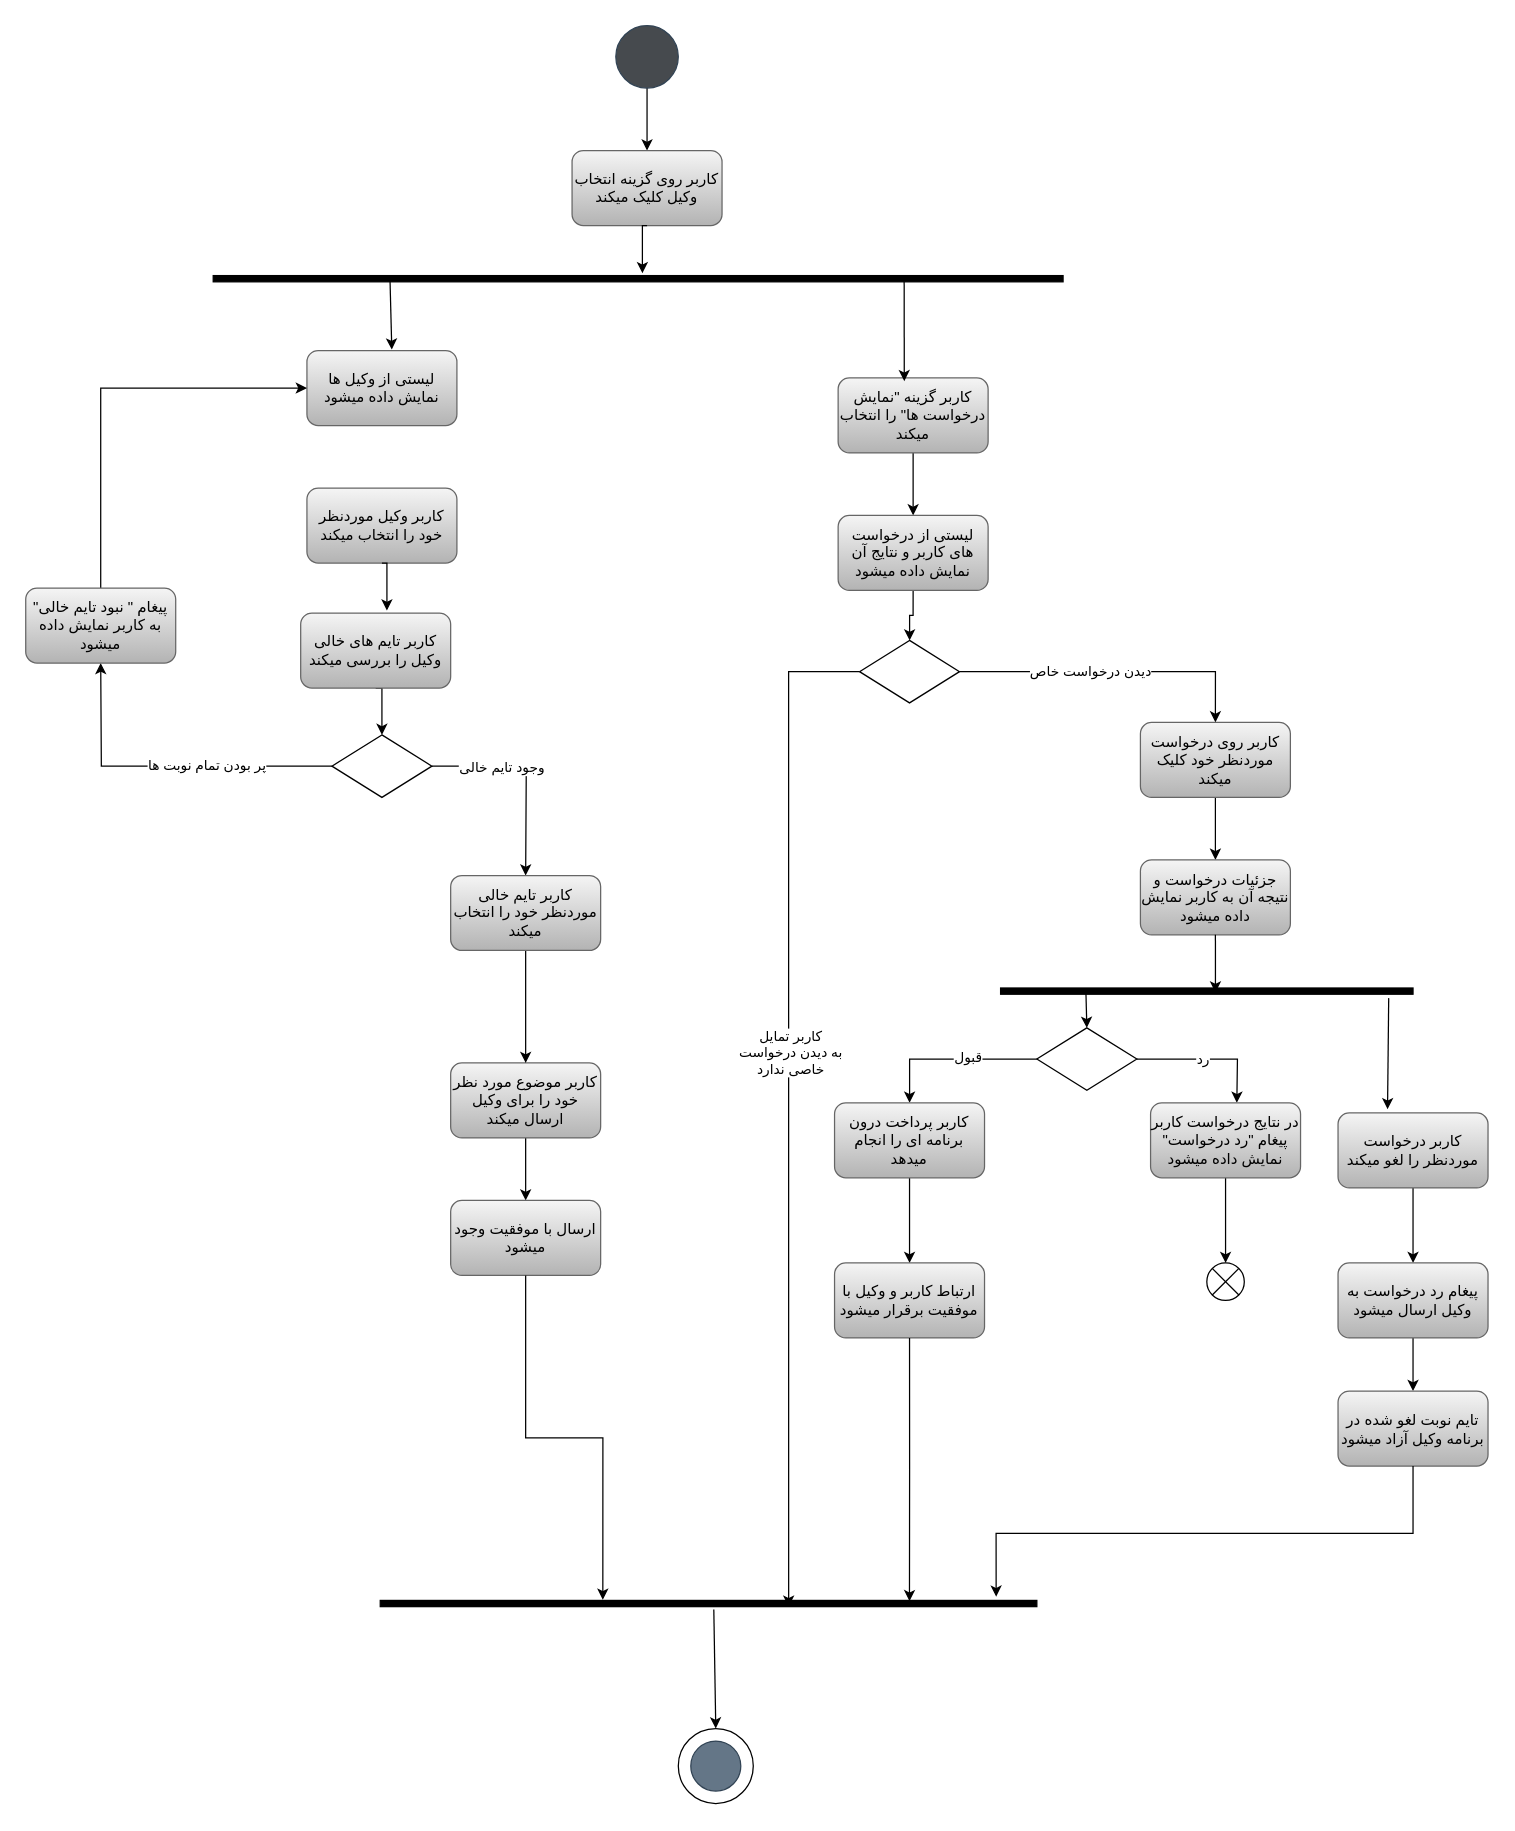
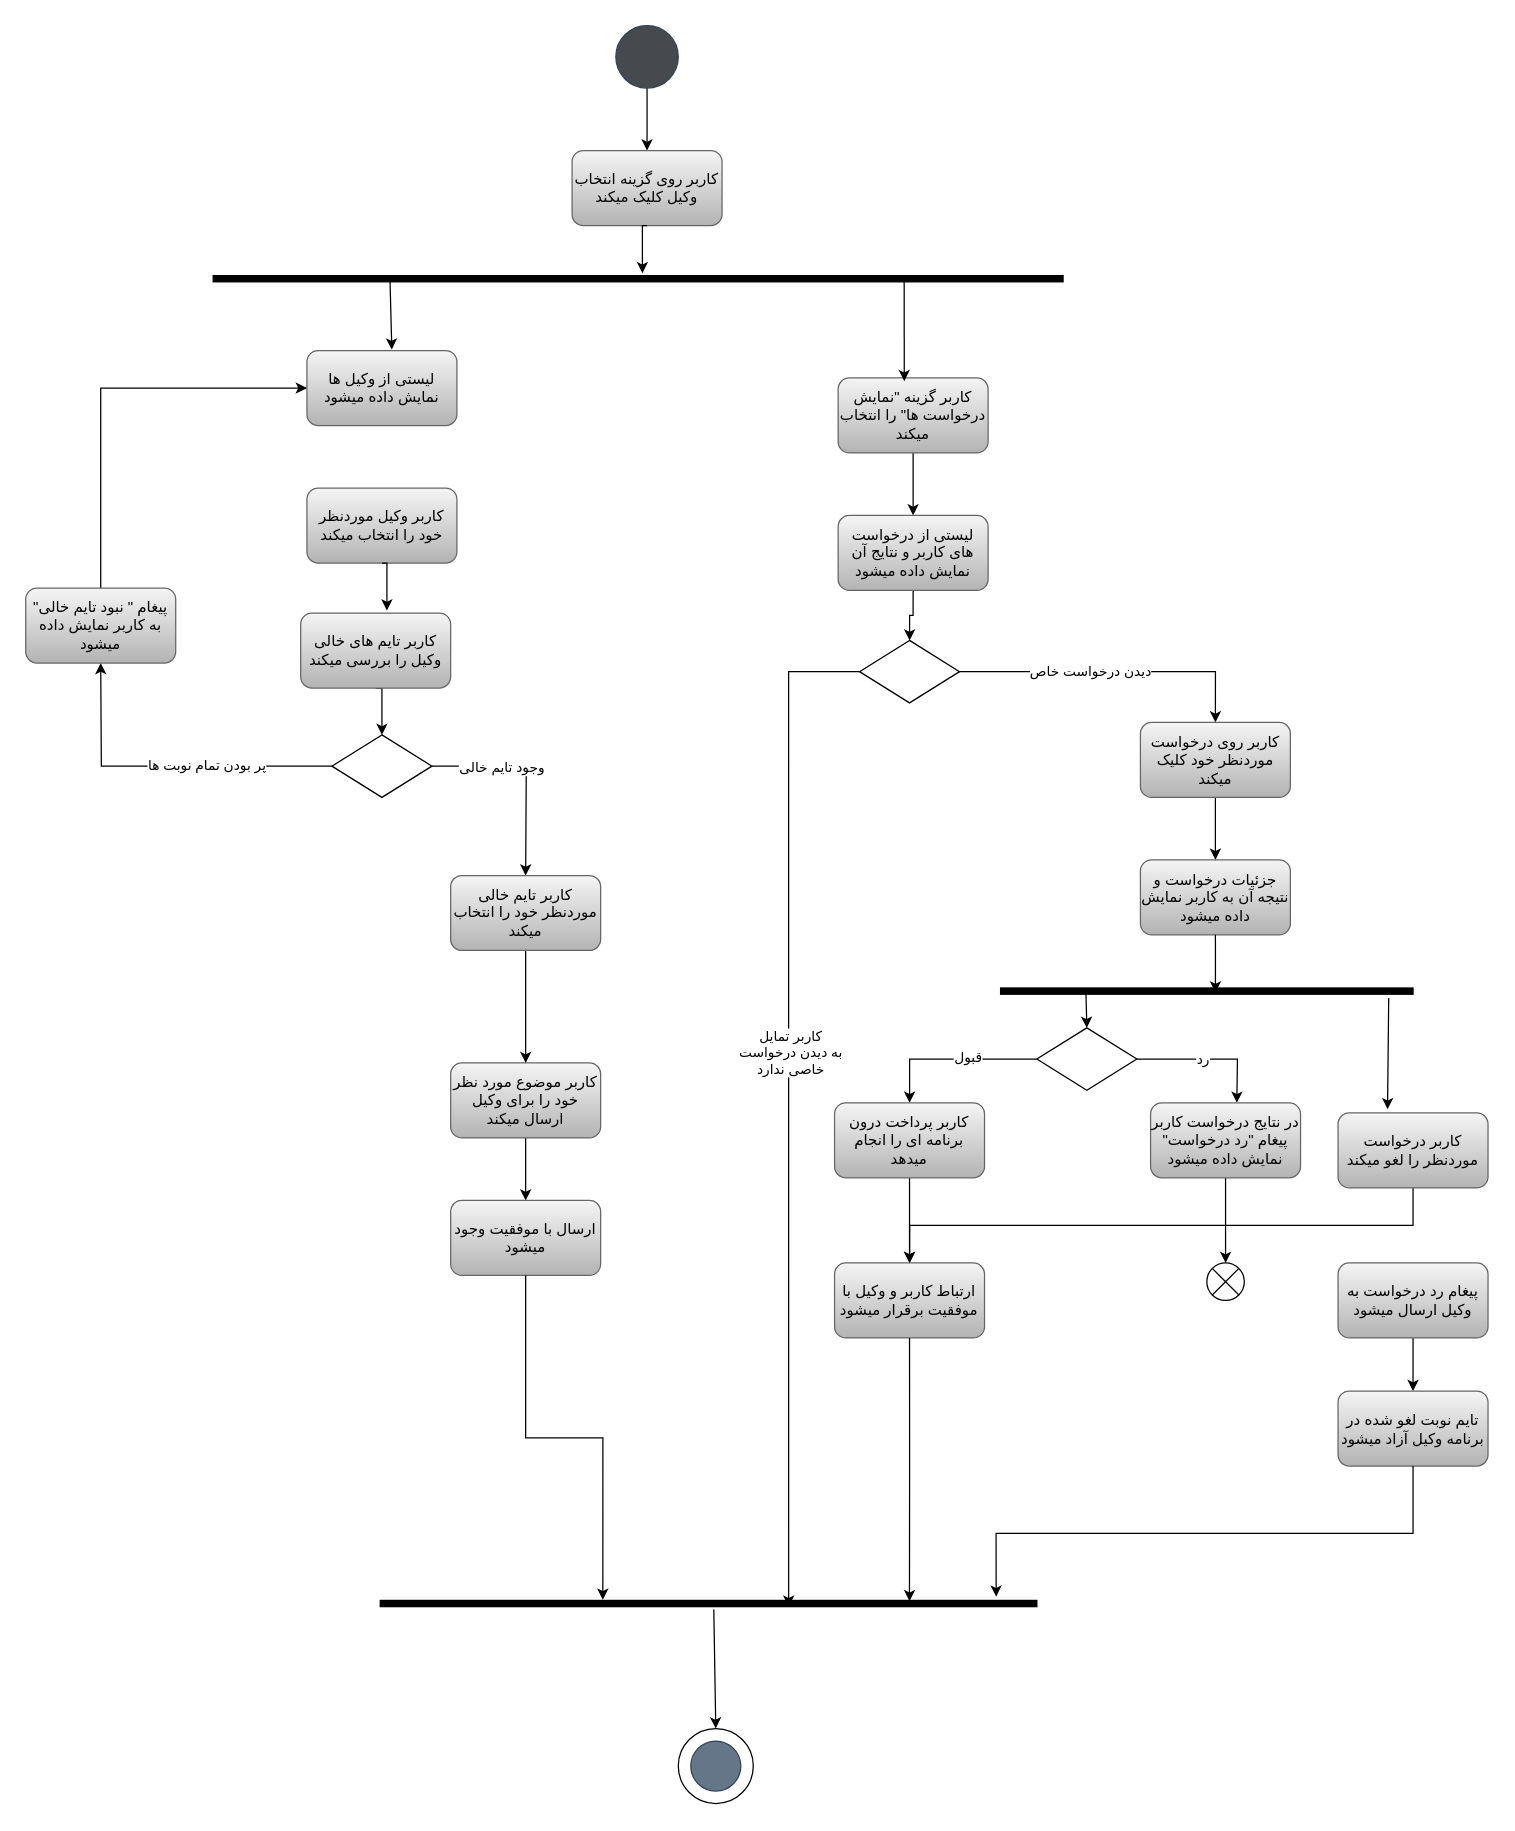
edge "کاربر درخواست موردنظر را لغو میکند" -> "پیغام رد درخواست به وکیل ارسال میشود": now "کاربر درخواست موردنظر را لغو میکند" -> "ارتباط کاربر و وکیل با موفقیت برقرار میشود"
